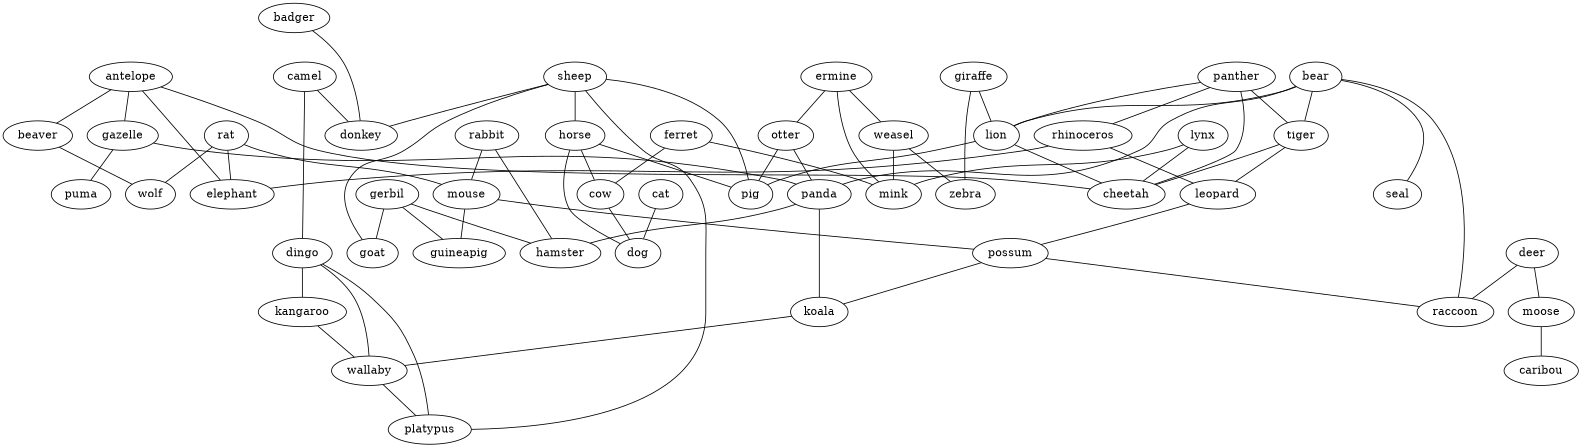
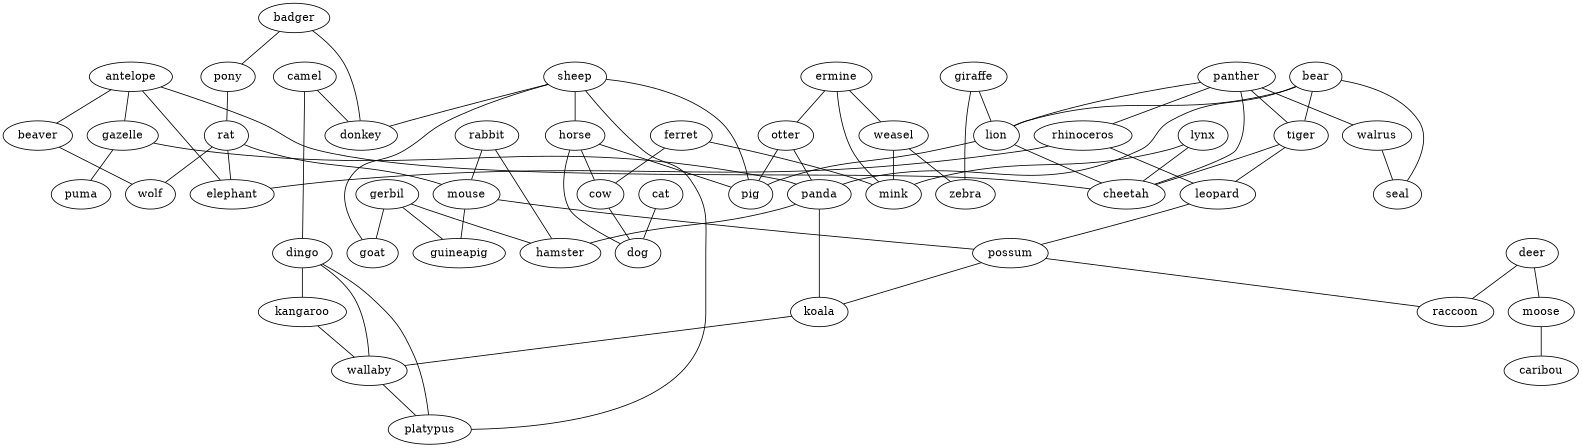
node "pony": added
node "walrus": added
edge "bear" -- "raccoon": removed
